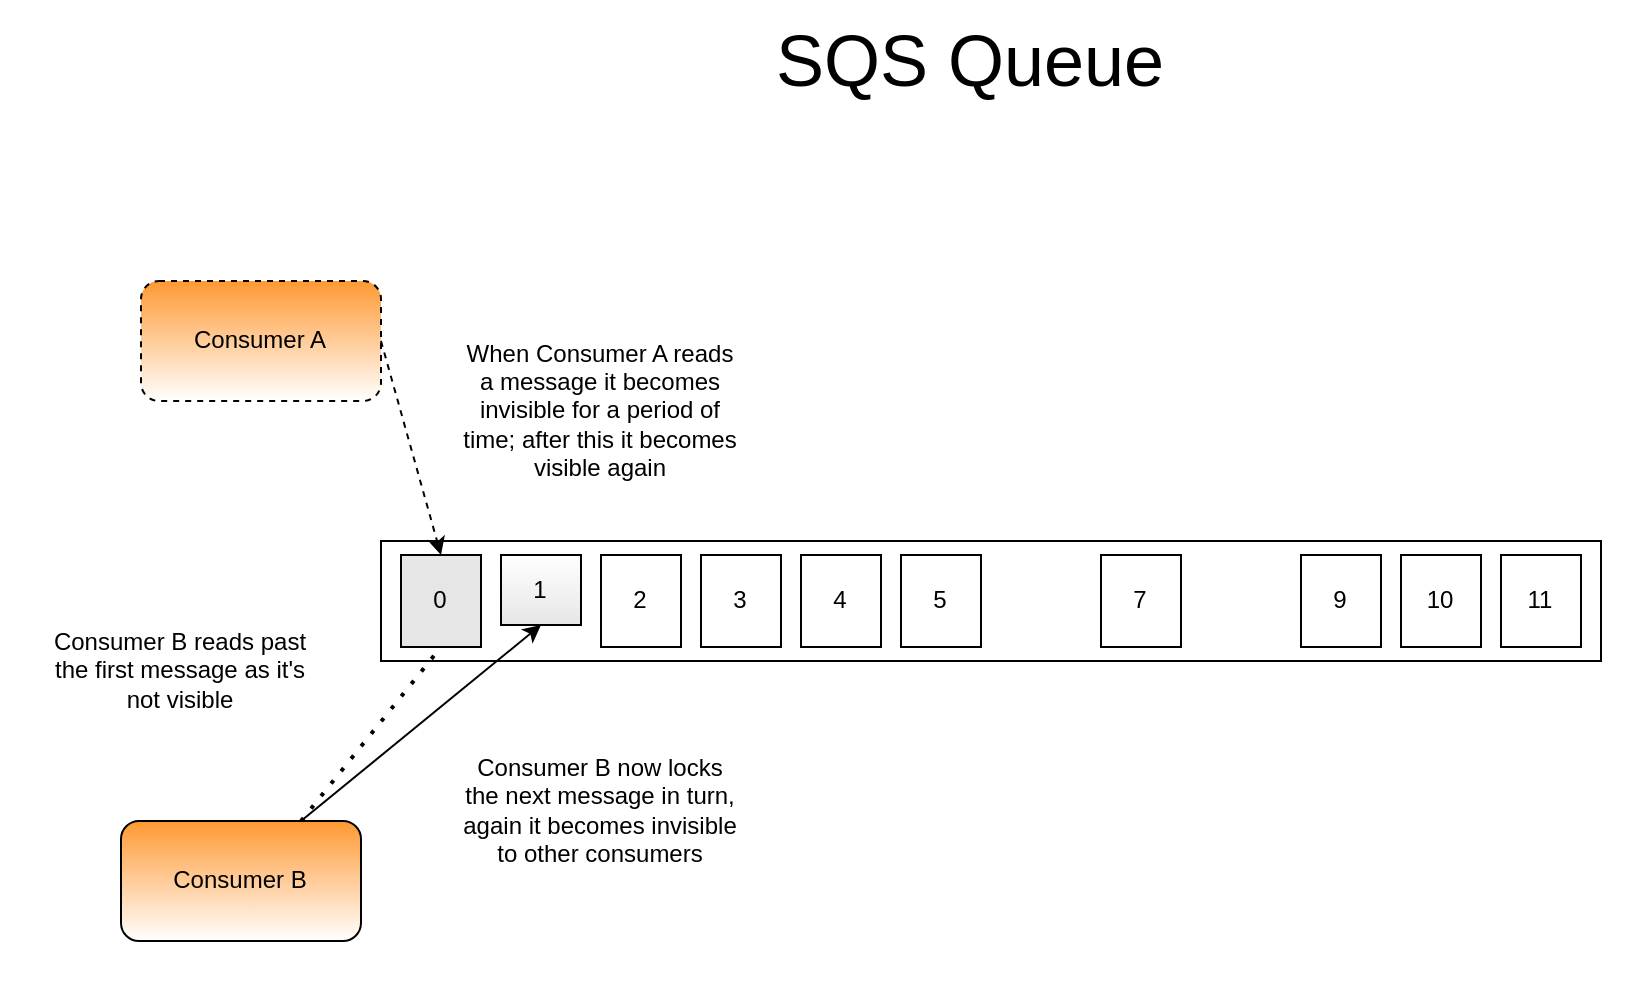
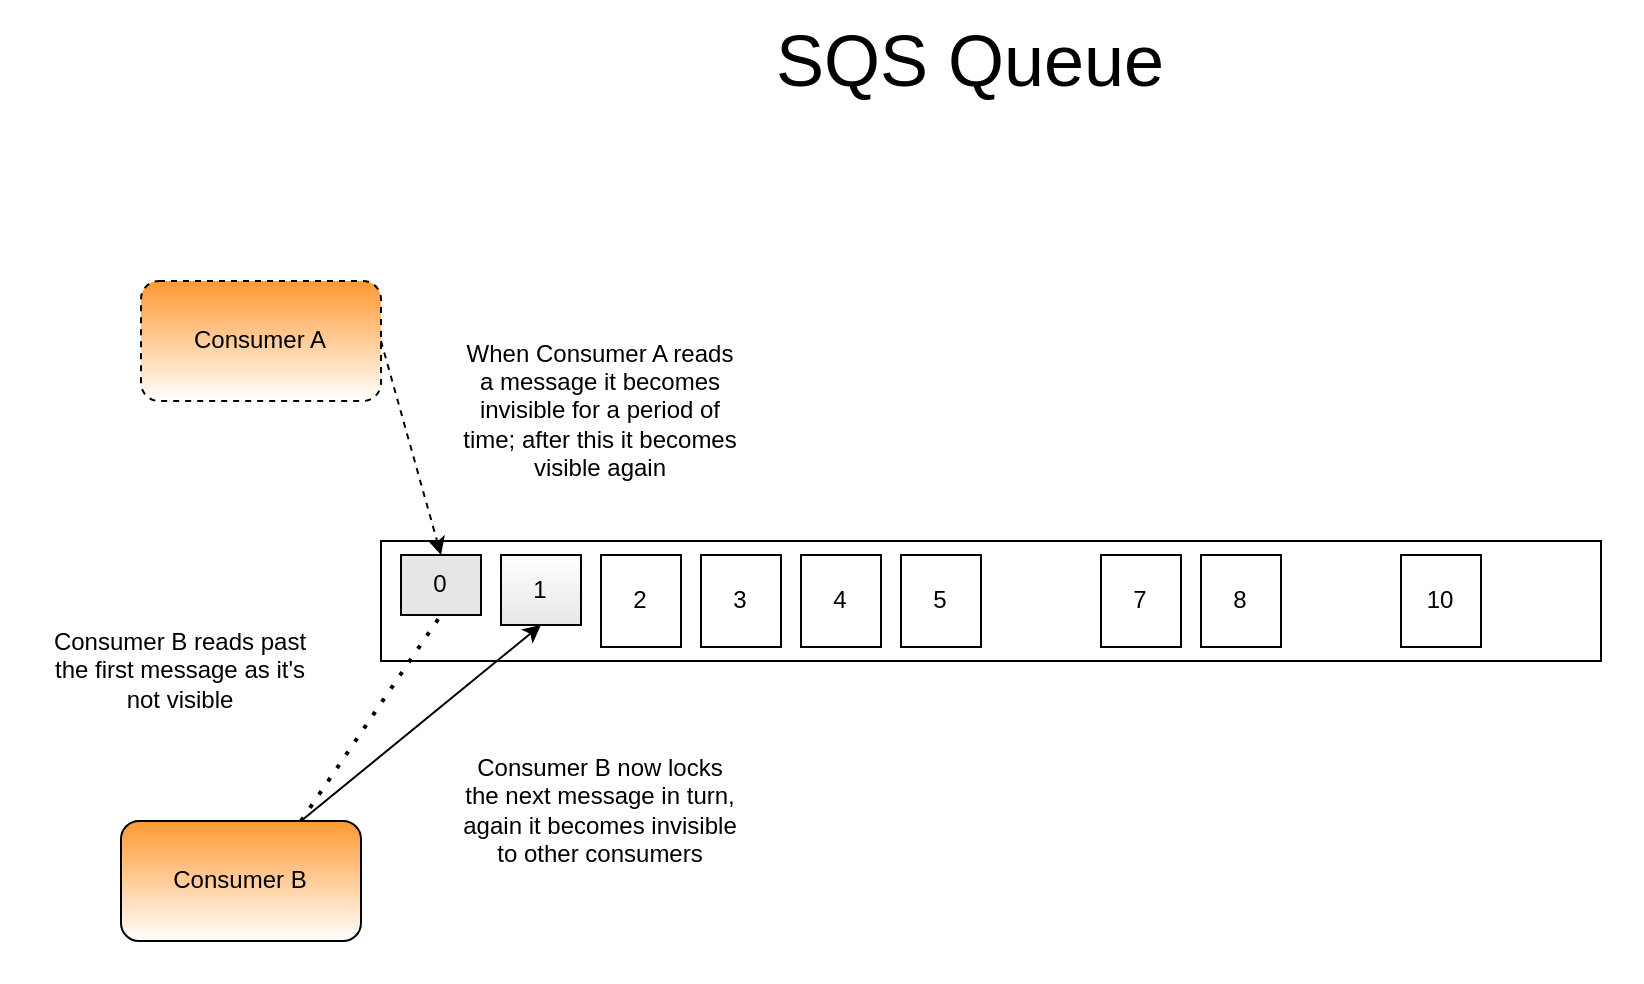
node "0": size 80x92 -> 80x60
node "8": added
node "9": removed
node "11": removed
